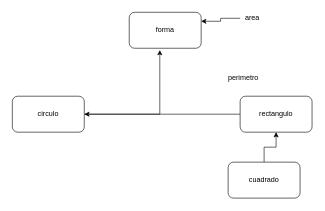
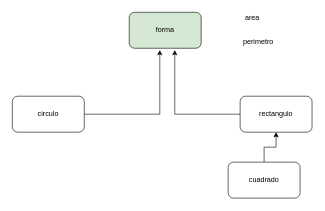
edge "area" -> "forma": removed
node "forma": fillcolor #ffffff -> #d5e8d4
node "perimetro": moved (243, 78) -> (258, 42)
edge "rectangulo" -> "circulo": now "rectangulo" -> "forma"
